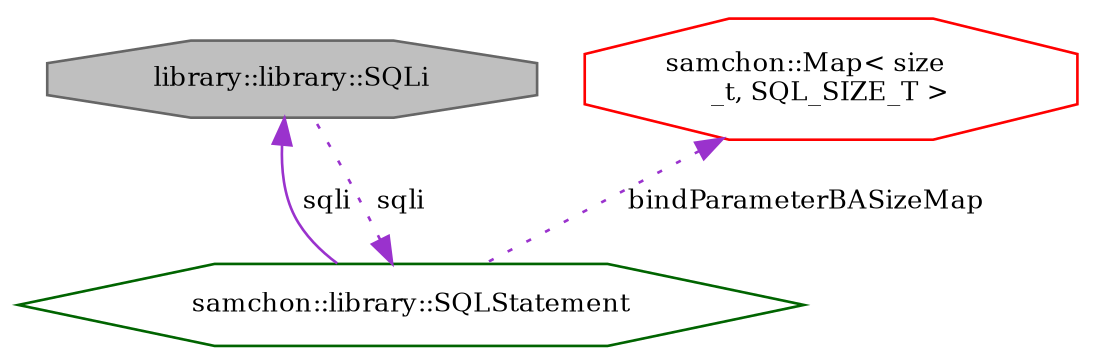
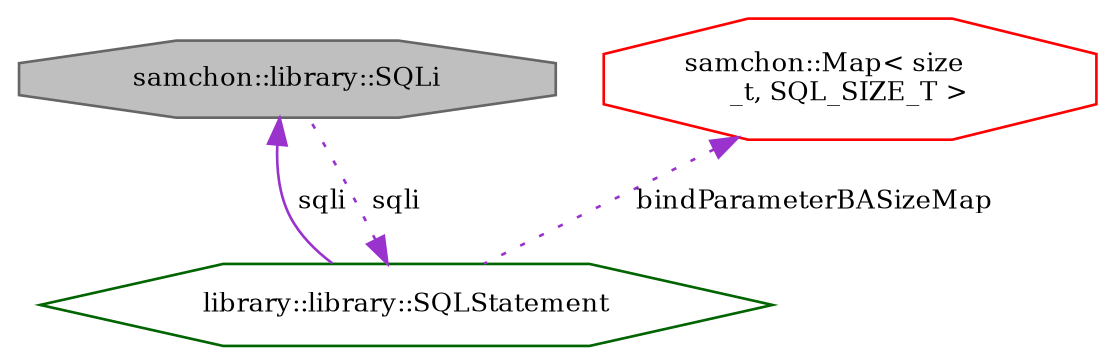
node "library::library::SQLi": label "library::library::SQLi" -> "samchon::library::SQLi"
node "samchon::library::SQLStatement": label "samchon::library::SQLStatement" -> "library::library::SQLStatement"
